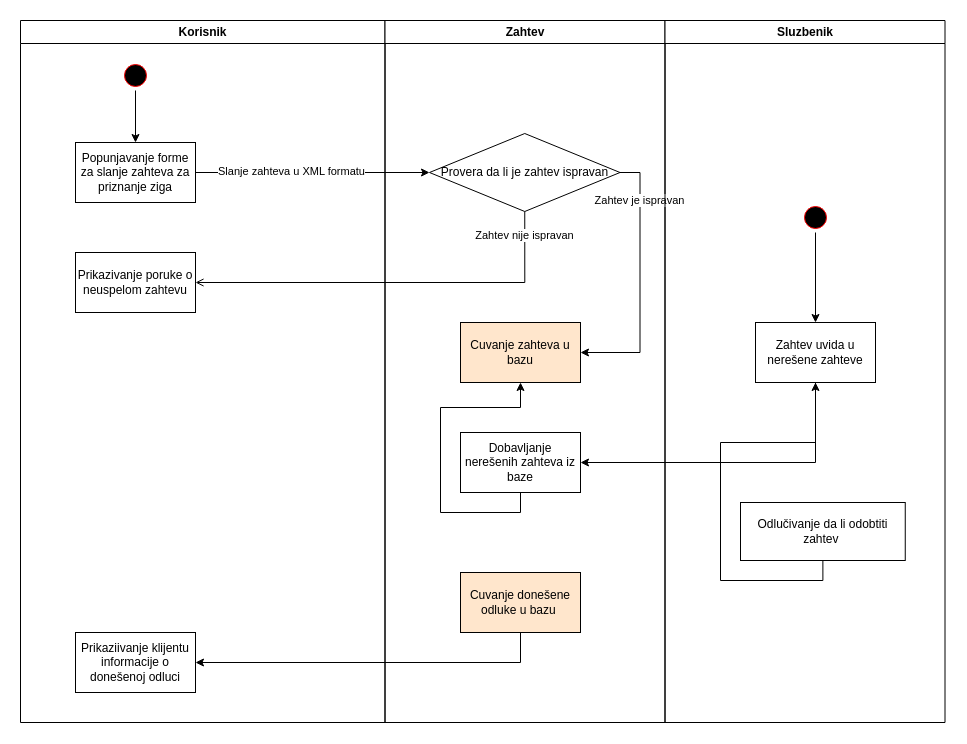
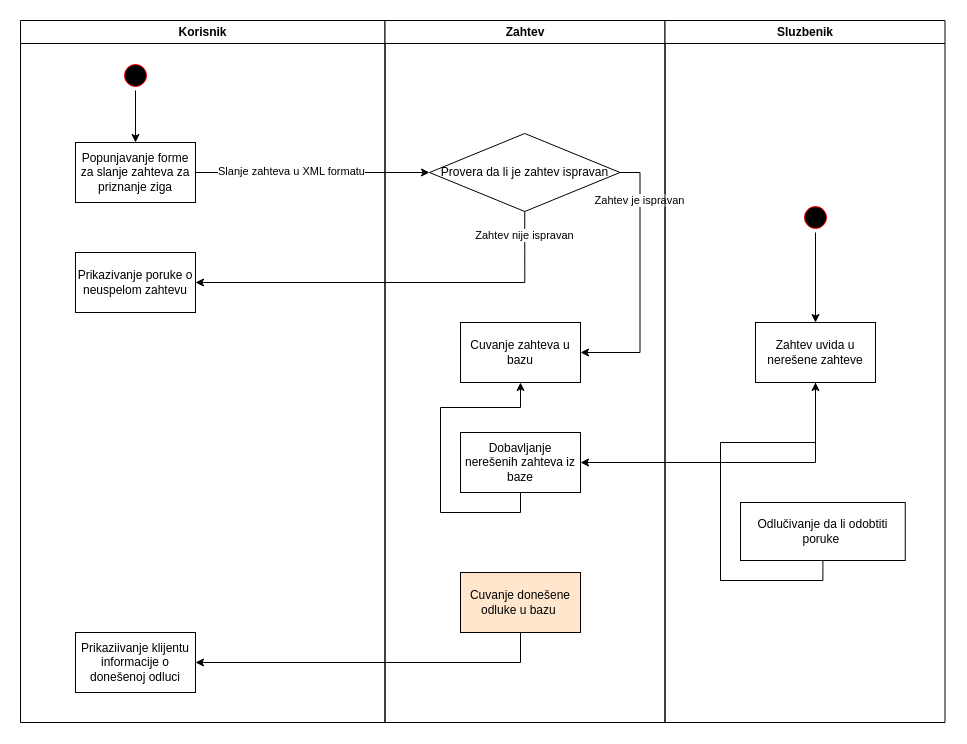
edge "Provera da li je zahtev ispravan" -> "Prikazivanje poruke o neuspelom zahtevu": arrowhead open -> classic
node "Cuvanje zahteva u bazu": fillcolor #ffe6cc -> #ffffff
node "Odlučivanje da li odobtiti zahtev": label "Odlučivanje da li odobtiti zahtev" -> "Odlučivanje da li odobtiti poruke"
